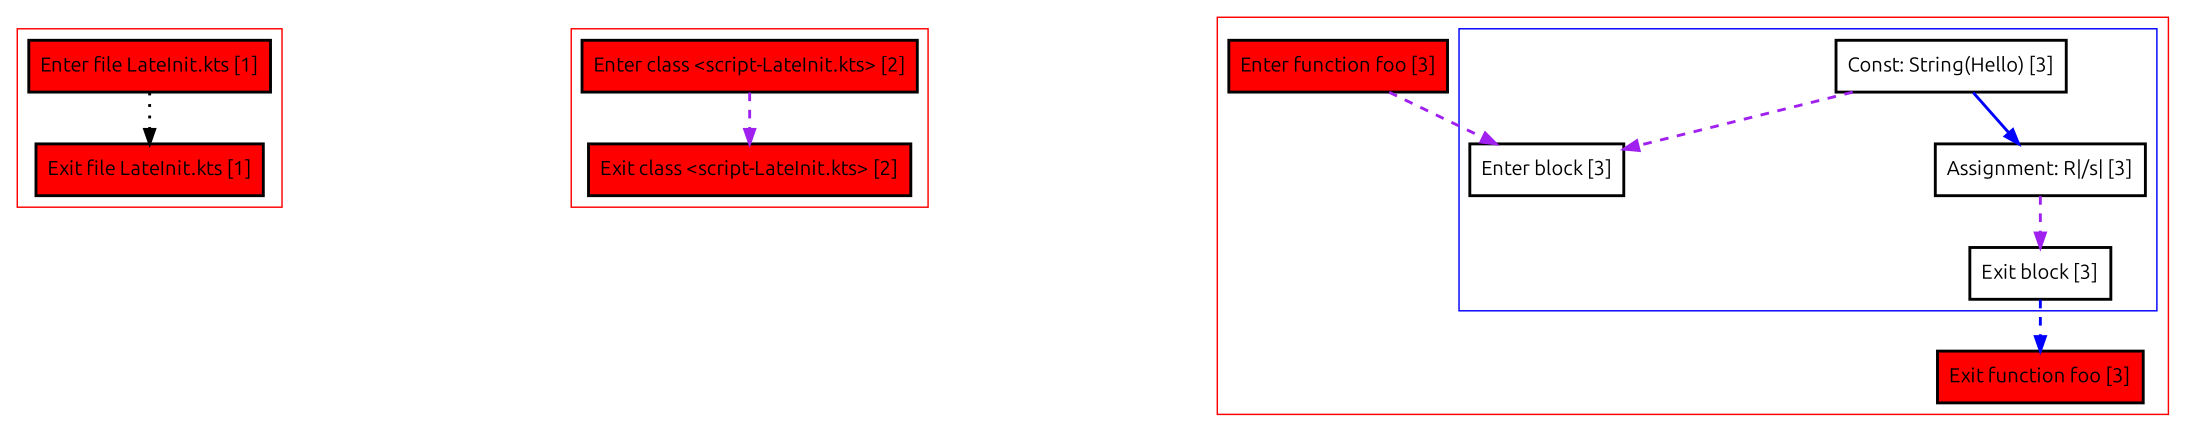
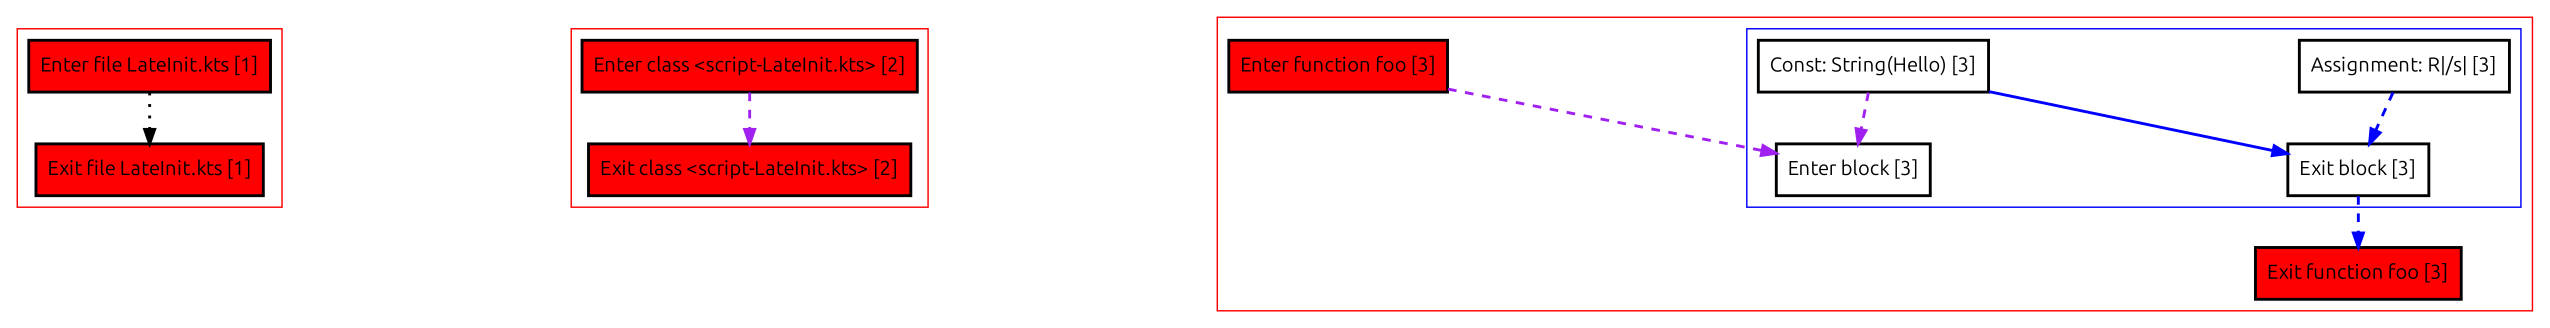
edge "Const: String(Hello) [3]" -> "Assignment: R|/s| [3]": now "Const: String(Hello) [3]" -> "Exit block [3]"
edge "Assignment: R|/s| [3]" -> "Exit block [3]": color purple -> blue
